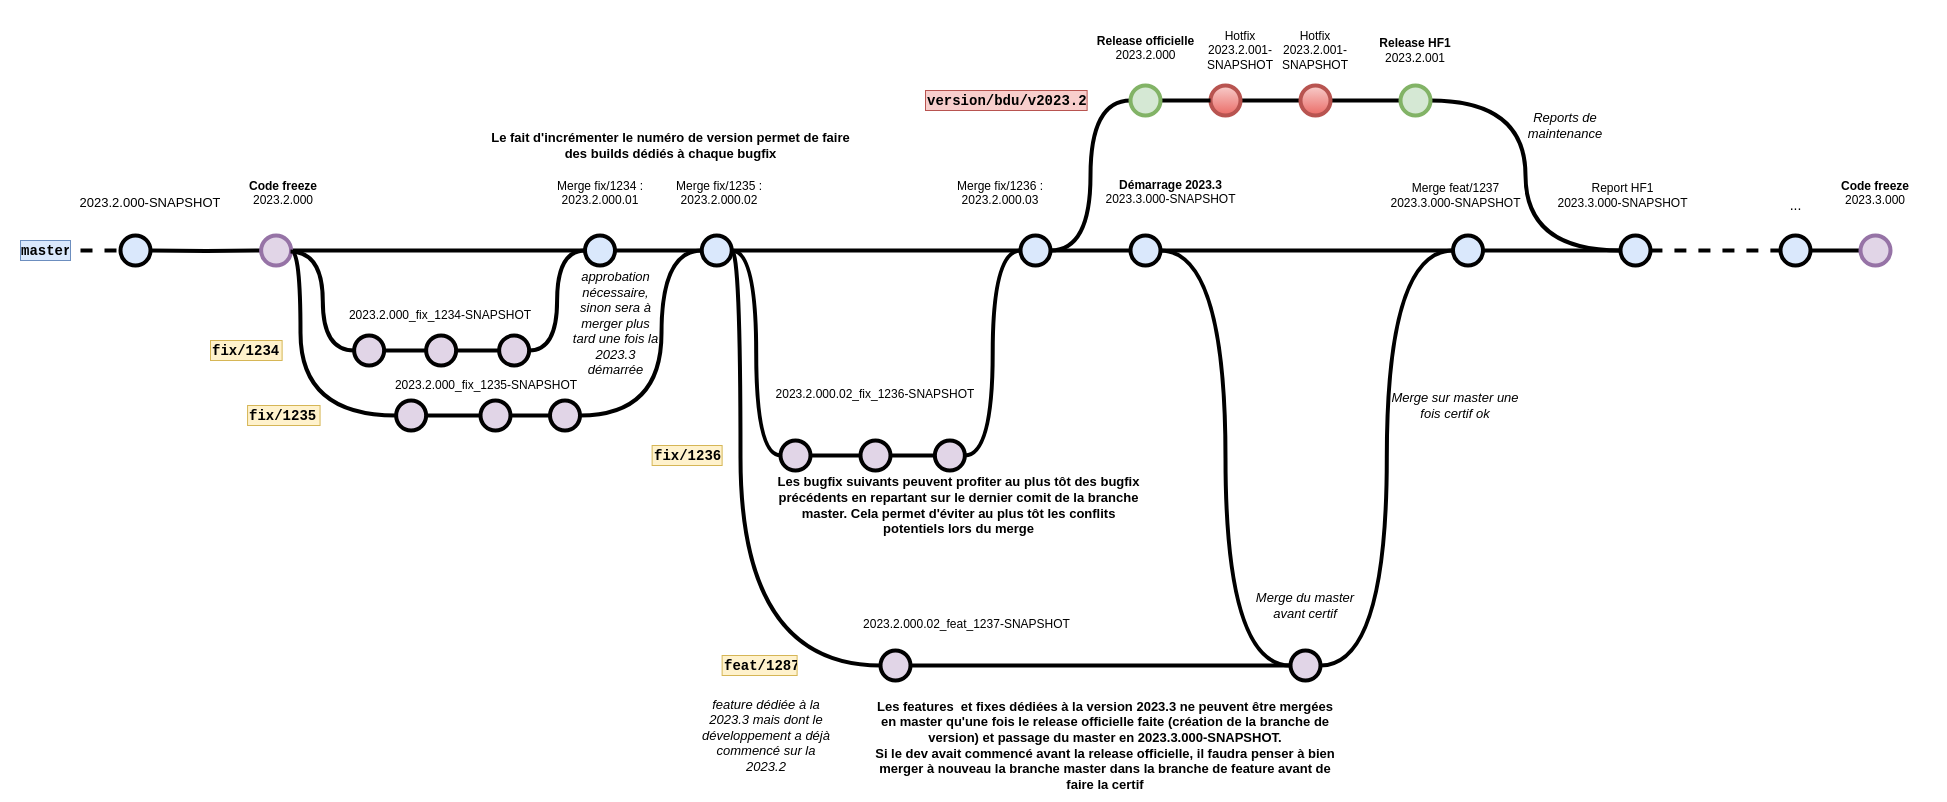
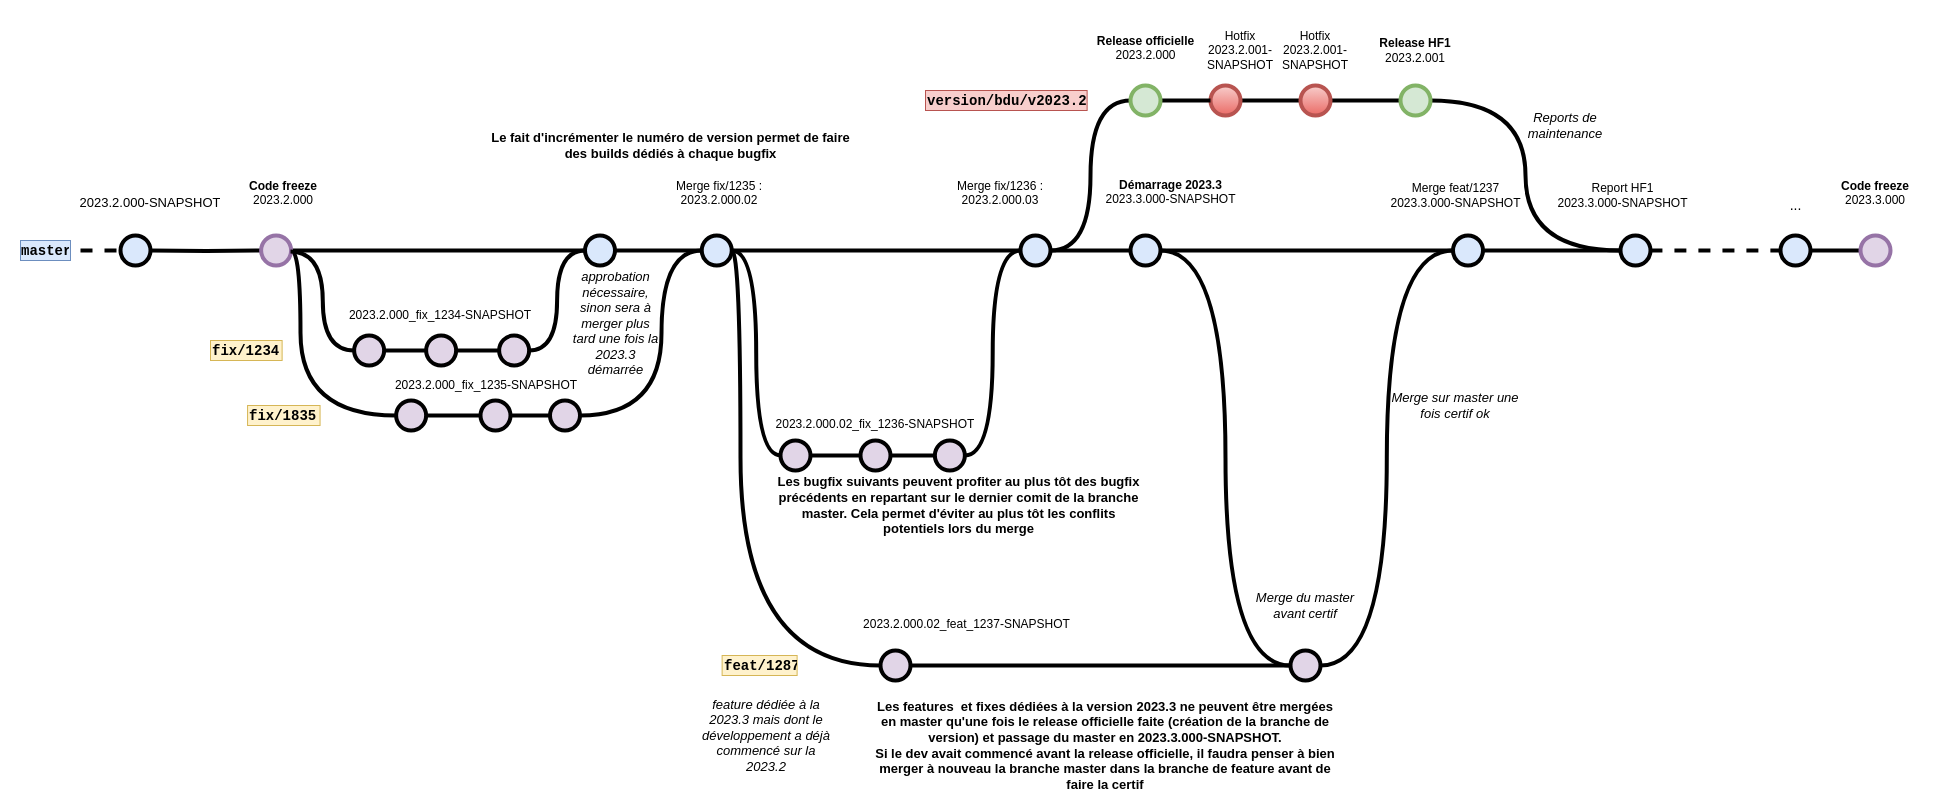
node "Merge fix/1234 : 2023.2.000.01": removed
node "2023.2.000.02_fix_1236-SNAPSHOT": moved (875, 391) -> (875, 421)
node "fix/1235": label "fix/1235" -> "fix/1835"
node "fix/1236": removed
